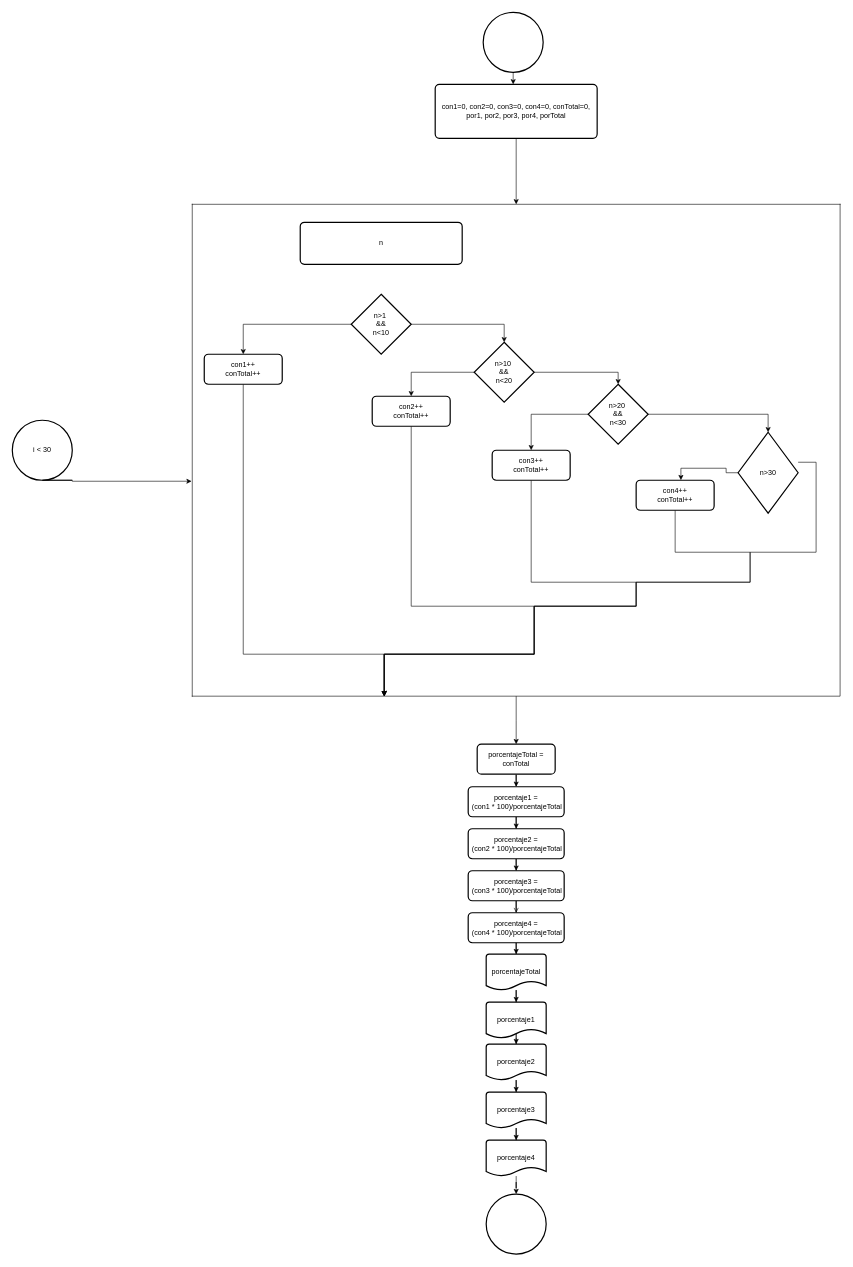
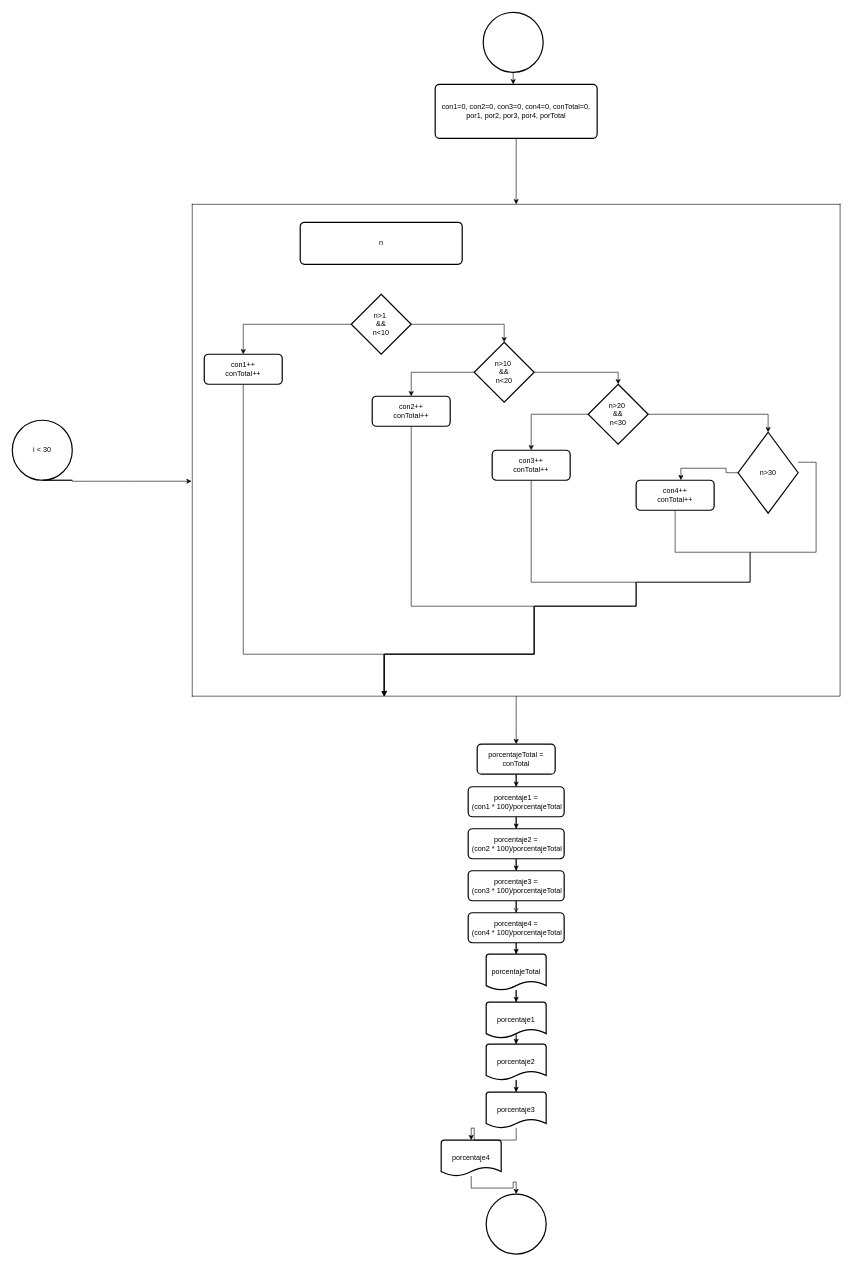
node "porcentaje4": moved (516, 1158) -> (471, 1158)
